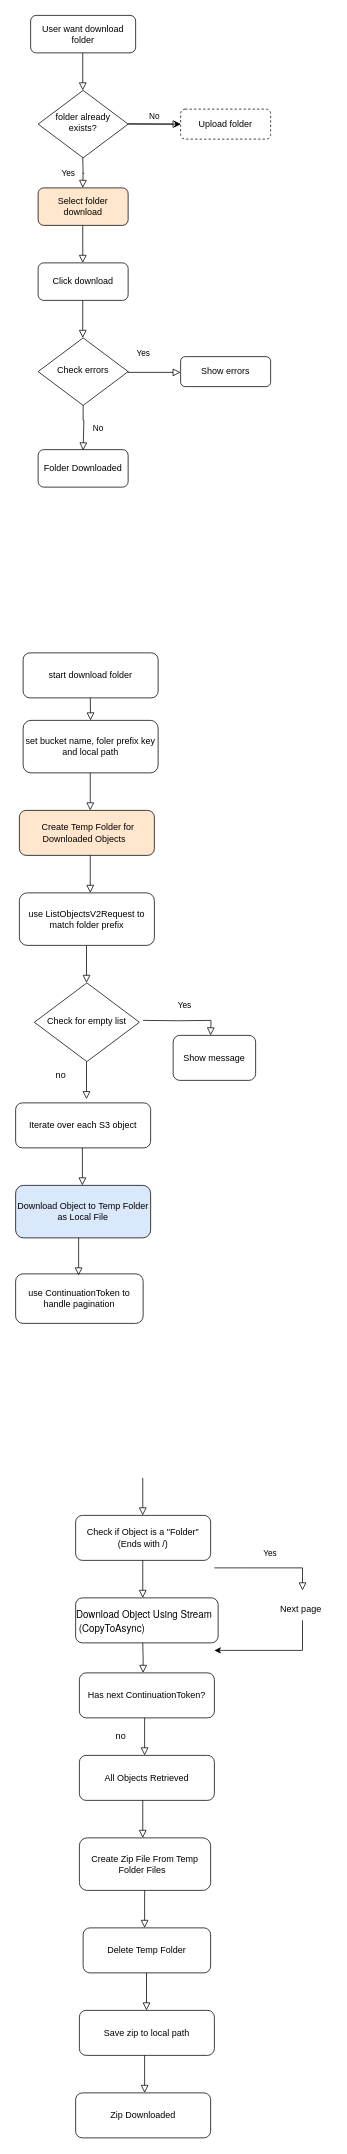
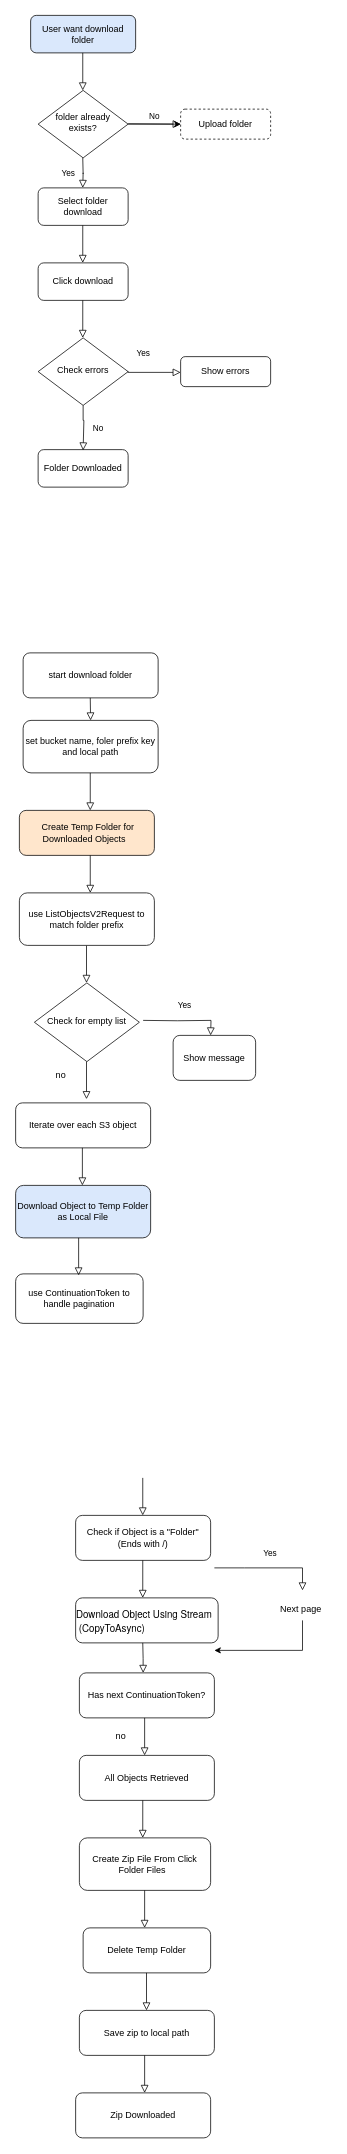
node "User want download folder": fillcolor #ffffff -> #dae8fc
node "Select folder download": fillcolor #ffe6cc -> #ffffff
node "Create Zip File From Temp Folder Files": label "Create Zip File From Temp Folder Files" -> "Create Zip File From Click Folder Files"
